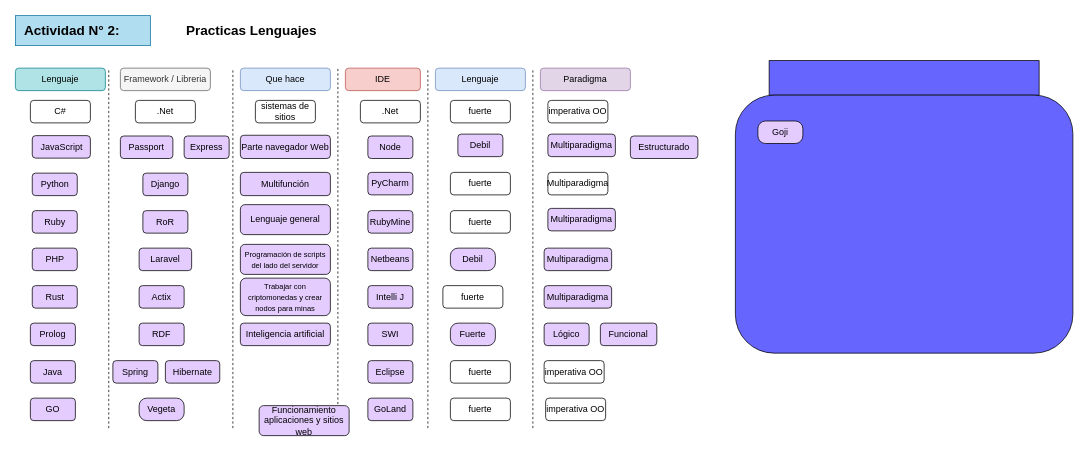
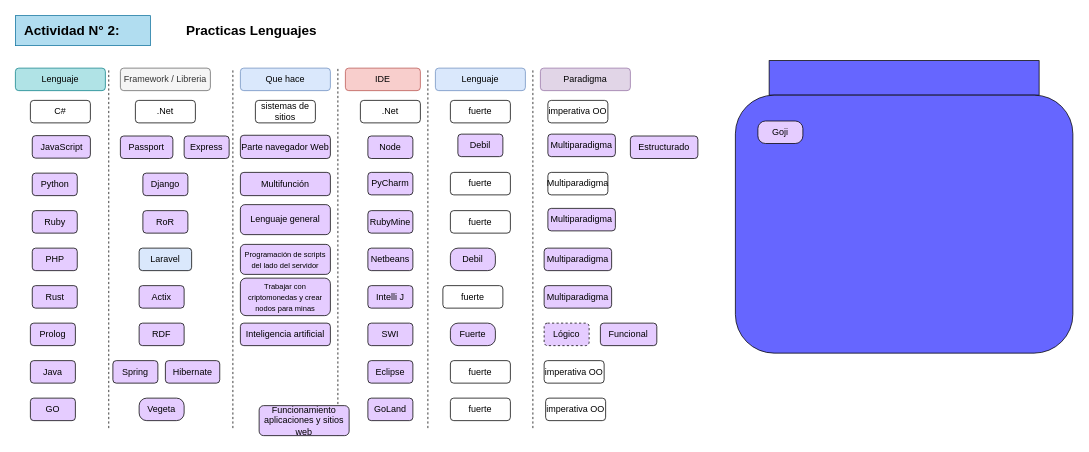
node "Laravel": fillcolor #e5ccff -> #dae8fc
node "Lógico": style solid -> dashed
